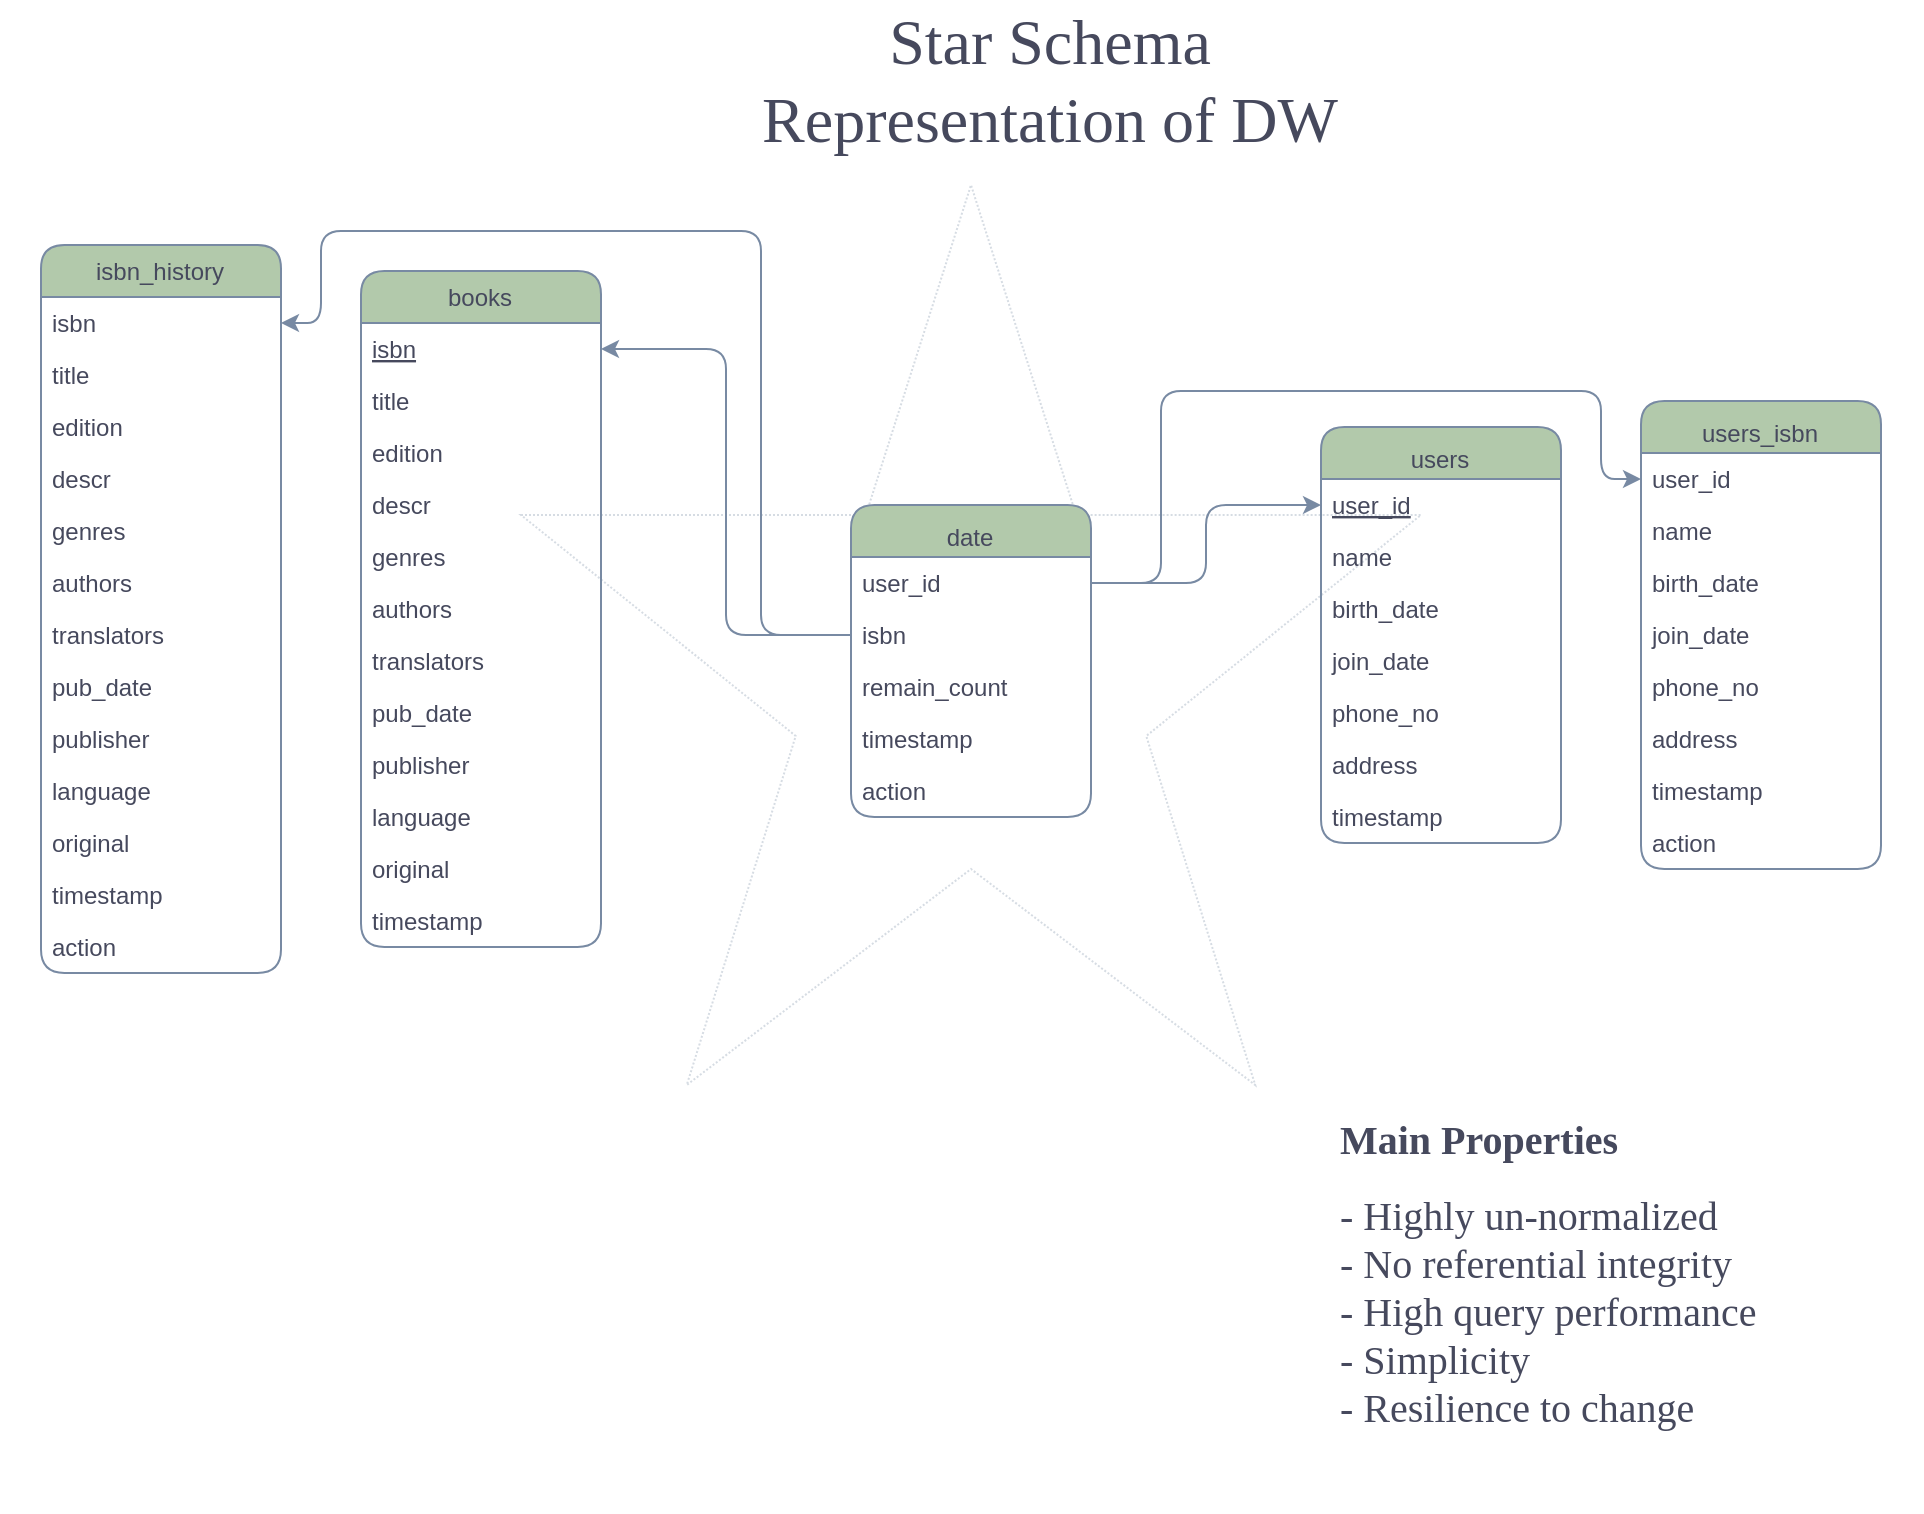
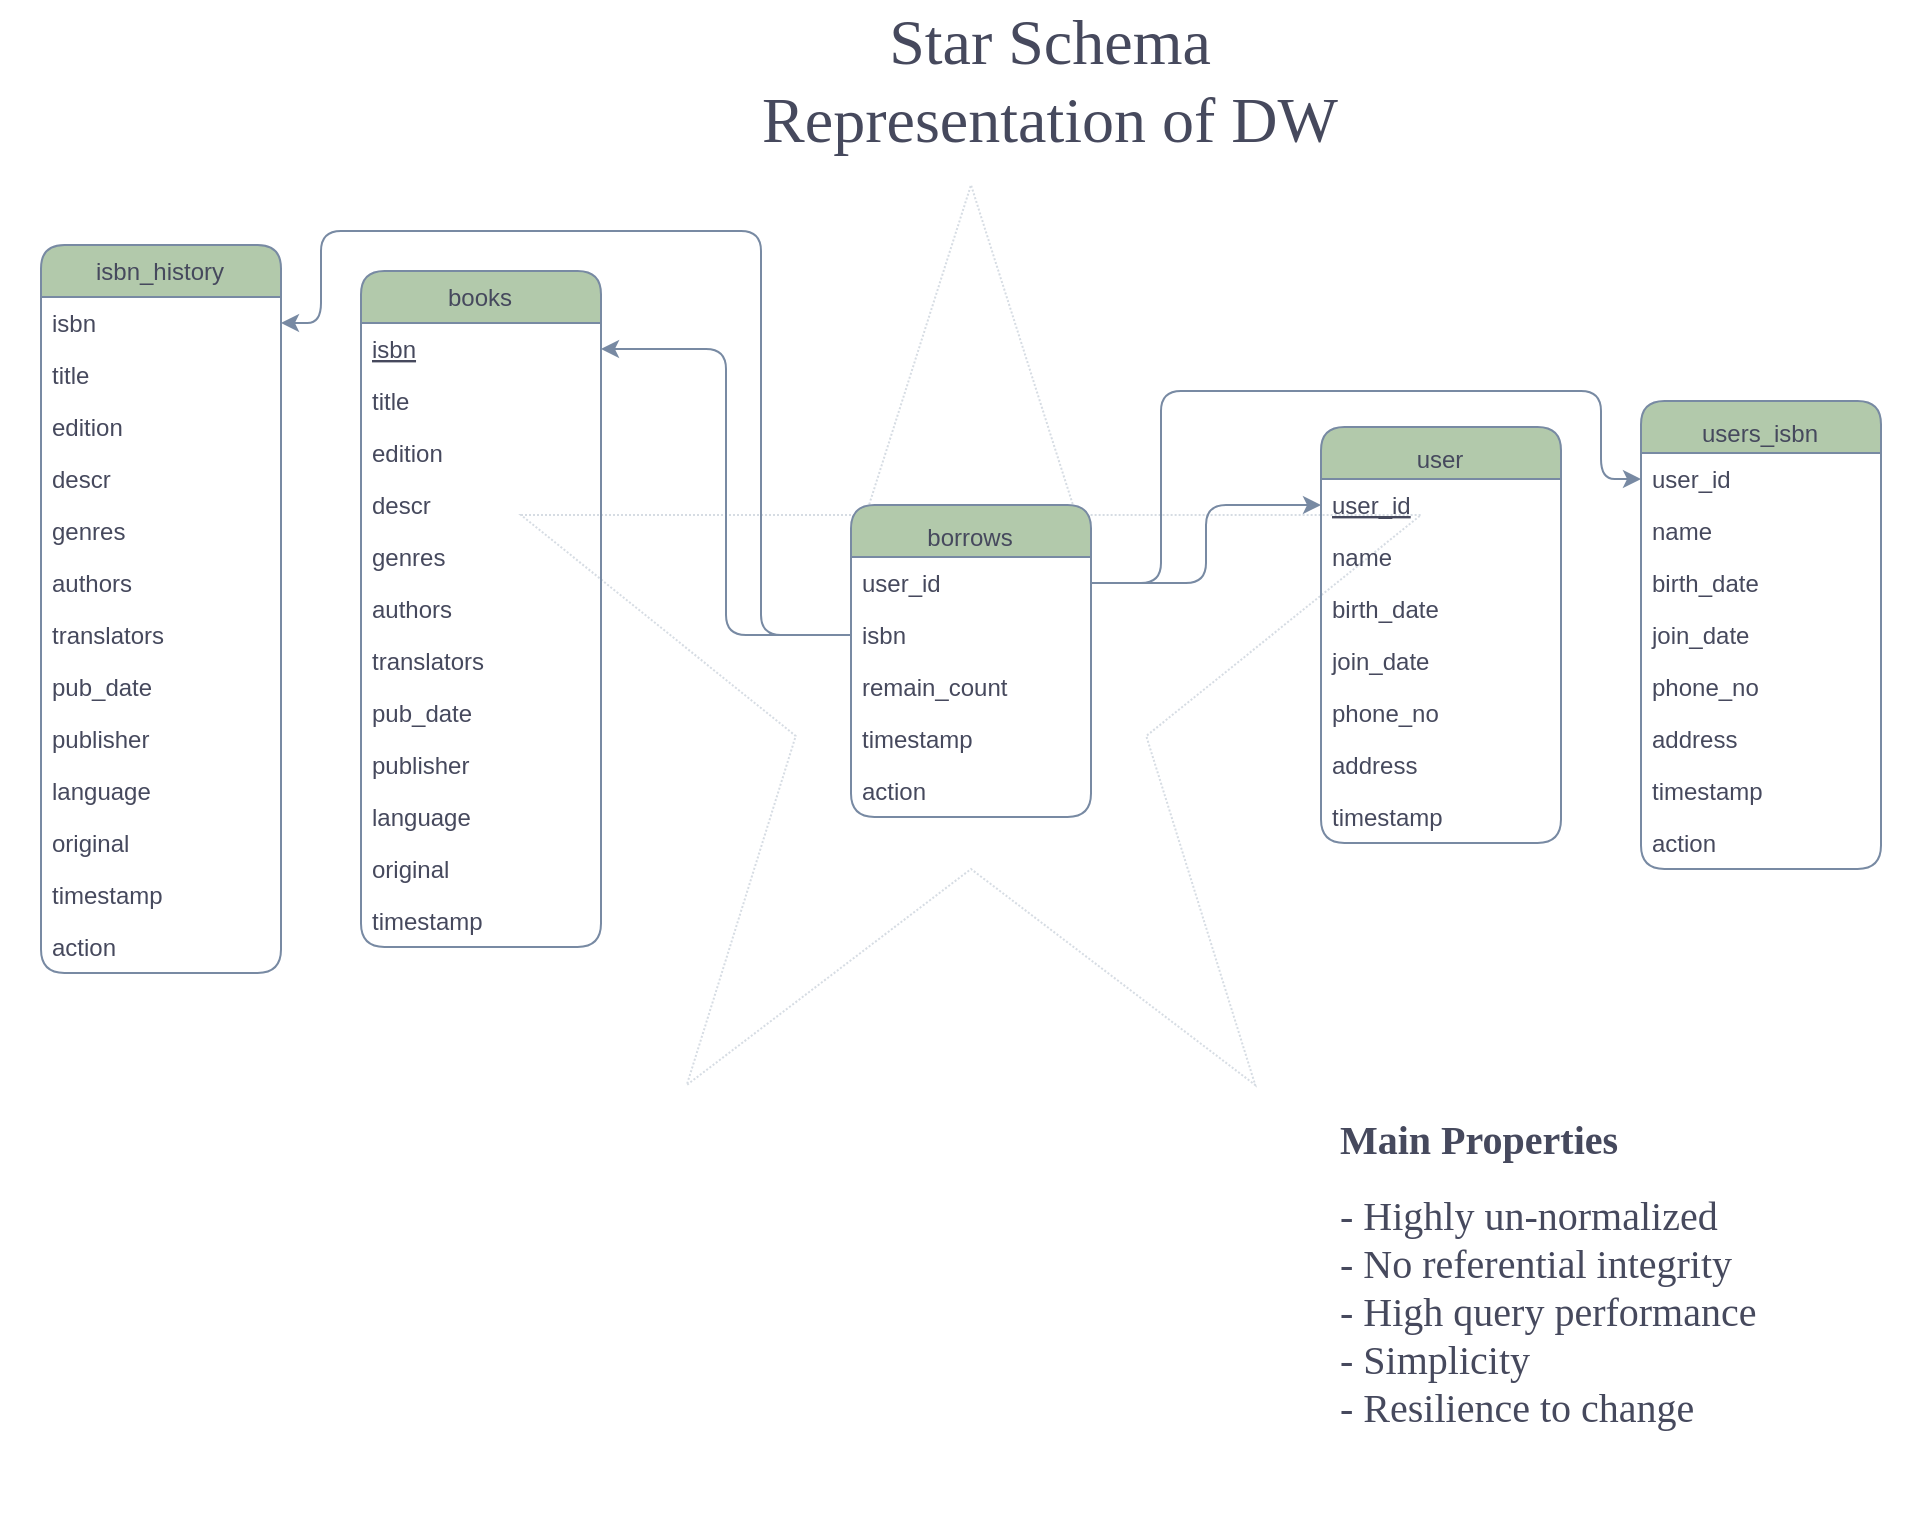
node "users": label "users" -> "user"
node "date": label "date" -> "borrows"
